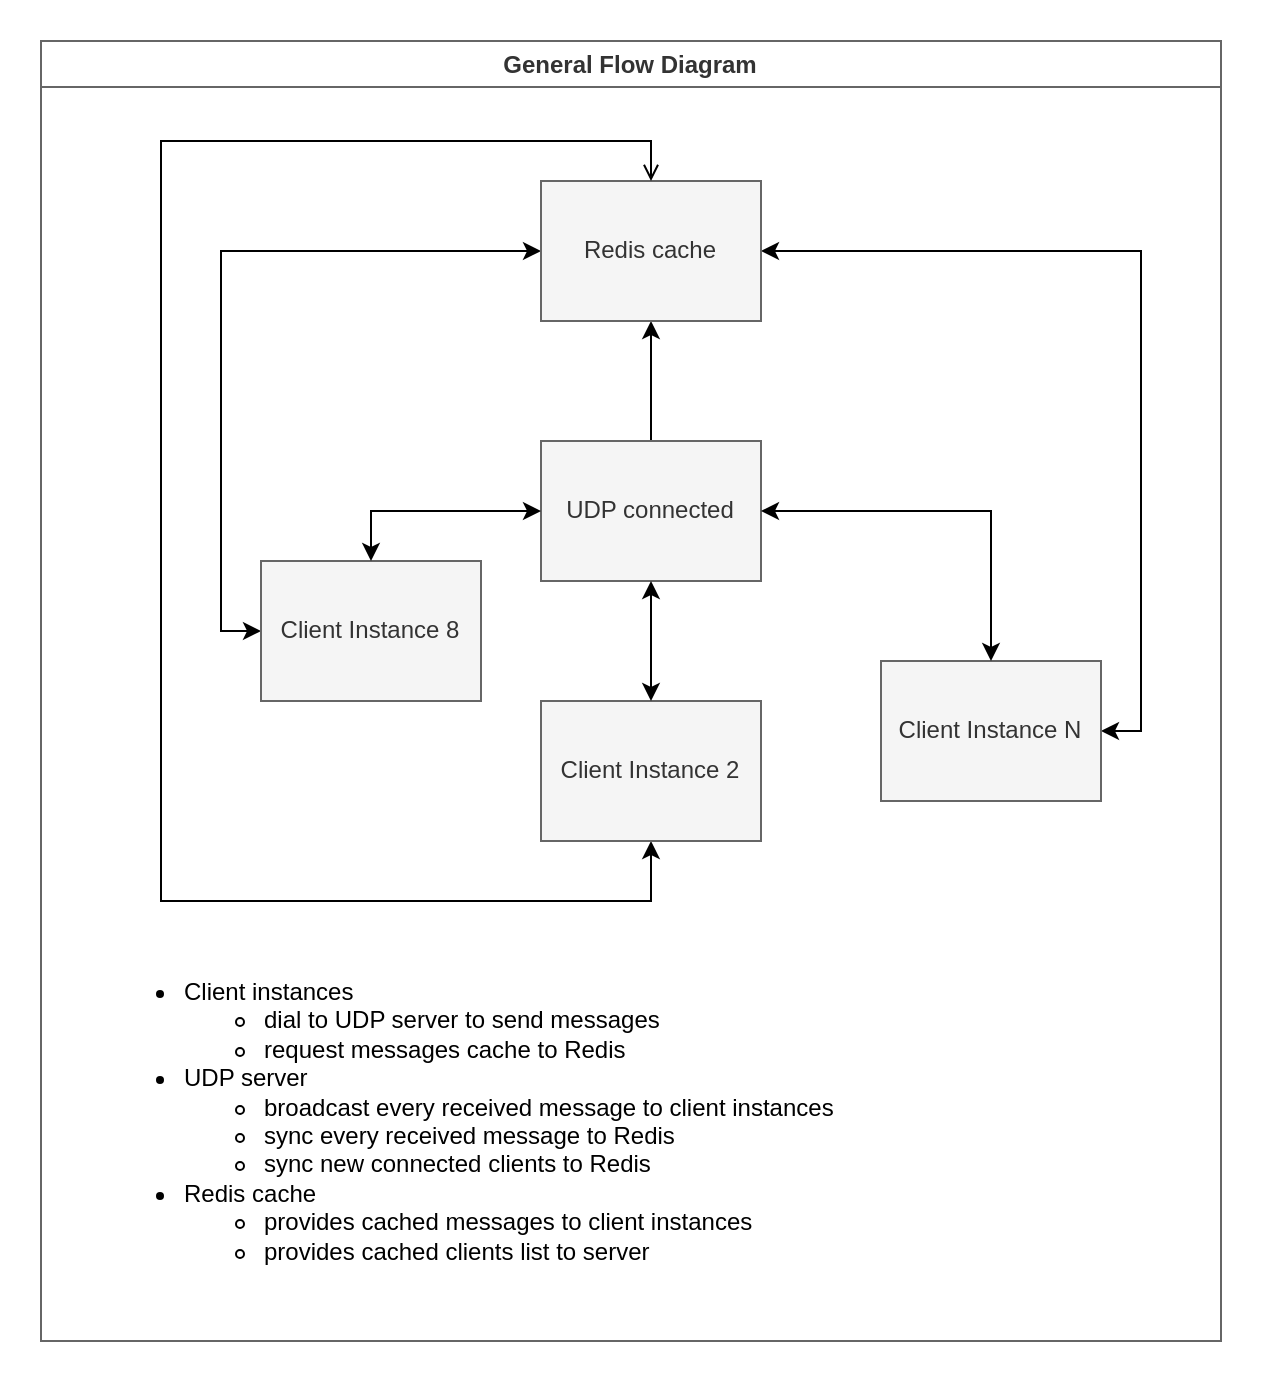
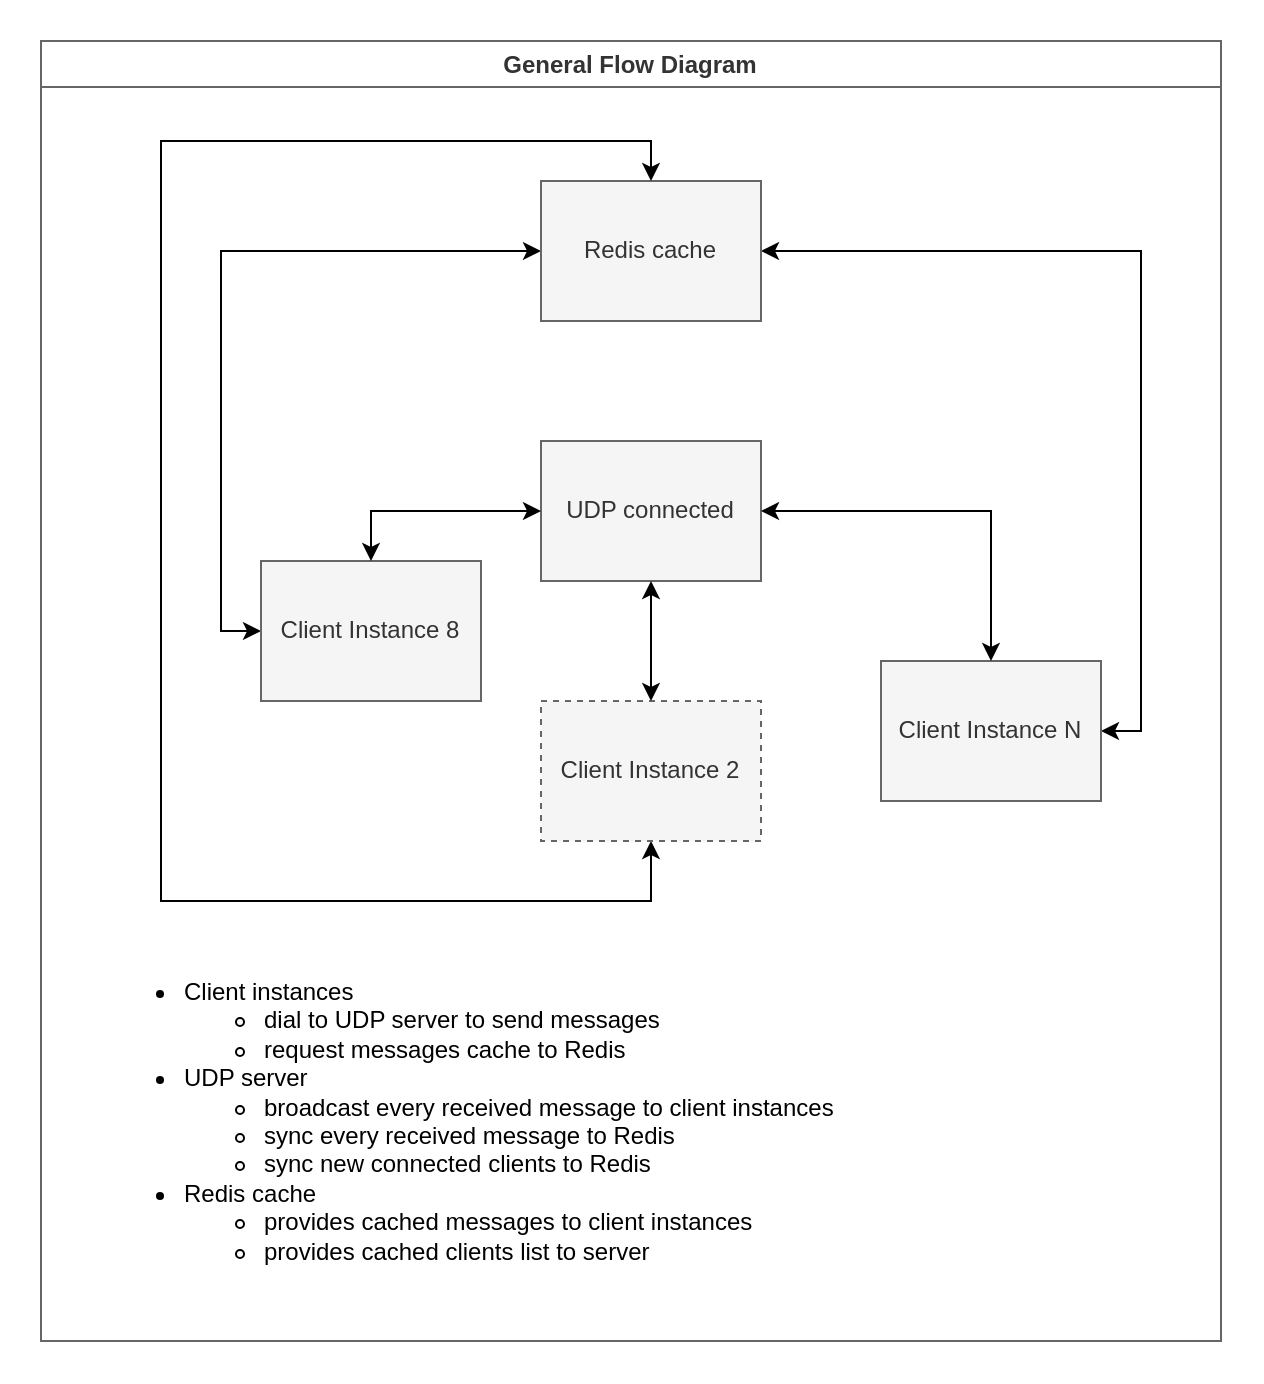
edge "Redis cache" -- "Client Instance 2": arrowhead open -> classic
edge "UDP connected" -> "Redis cache": removed
node "Client Instance 2": style solid -> dashed
